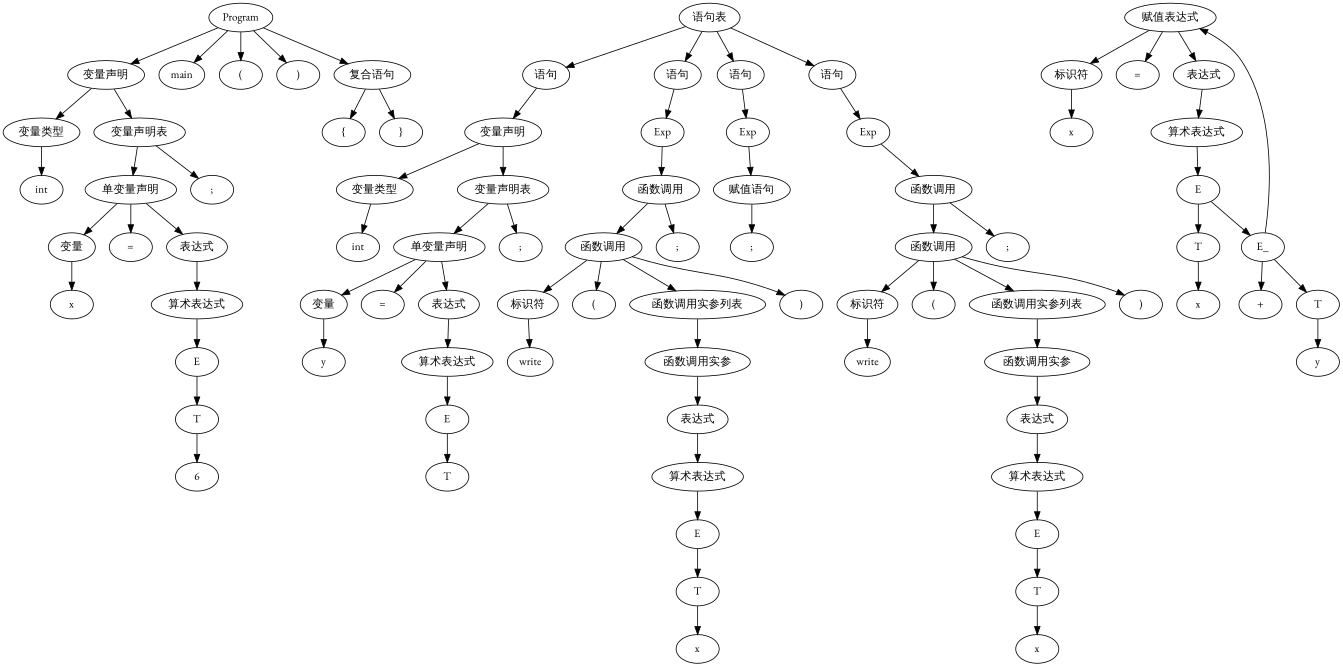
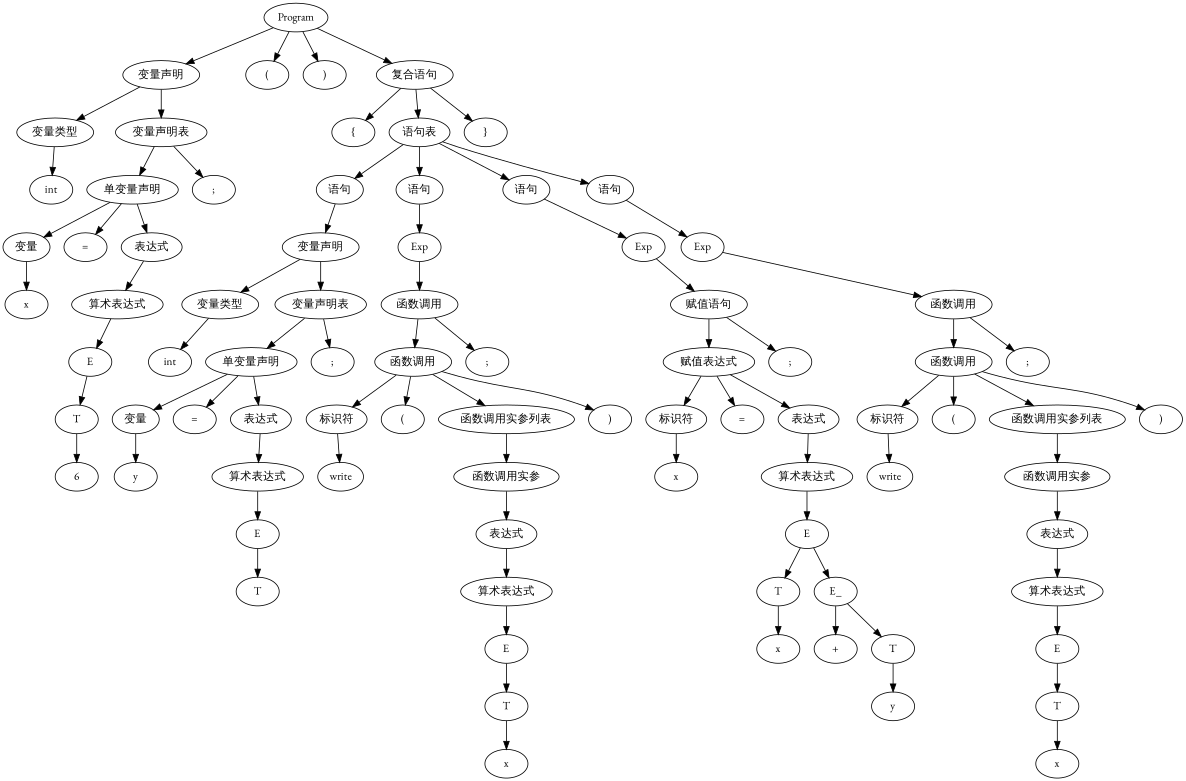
node "main": removed
edge "复合语句" -> "语句表": added
edge "E_" -> "赋值表达式": now "赋值语句" -> "赋值表达式"
